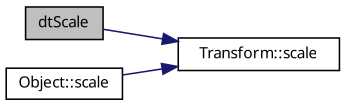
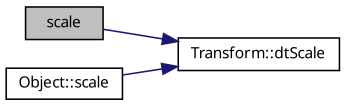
node "dtScale": label "dtScale" -> "scale"
node "Transform::scale": label "Transform::scale" -> "Transform::dtScale"
